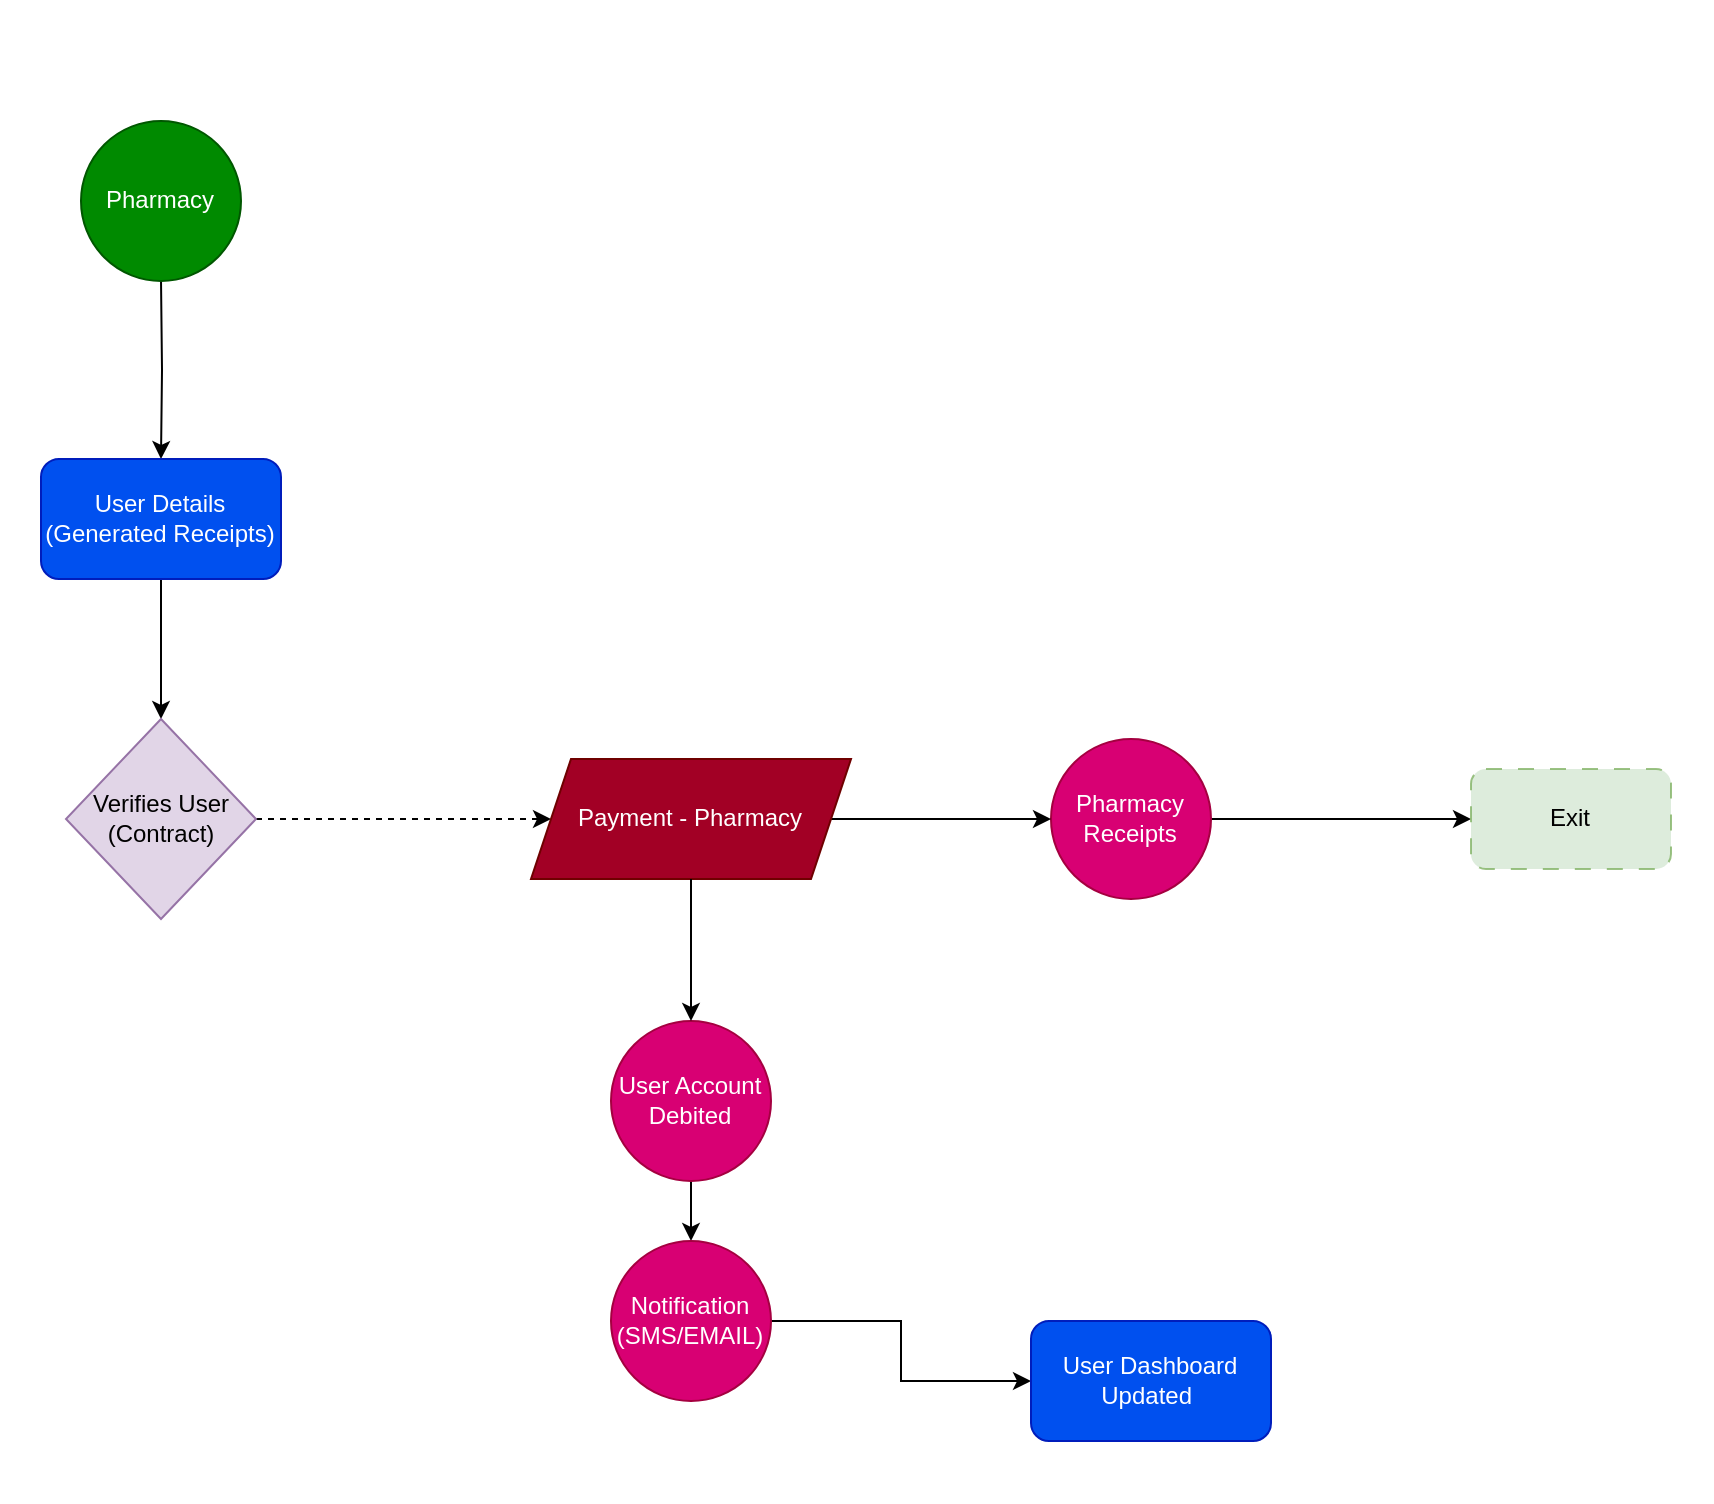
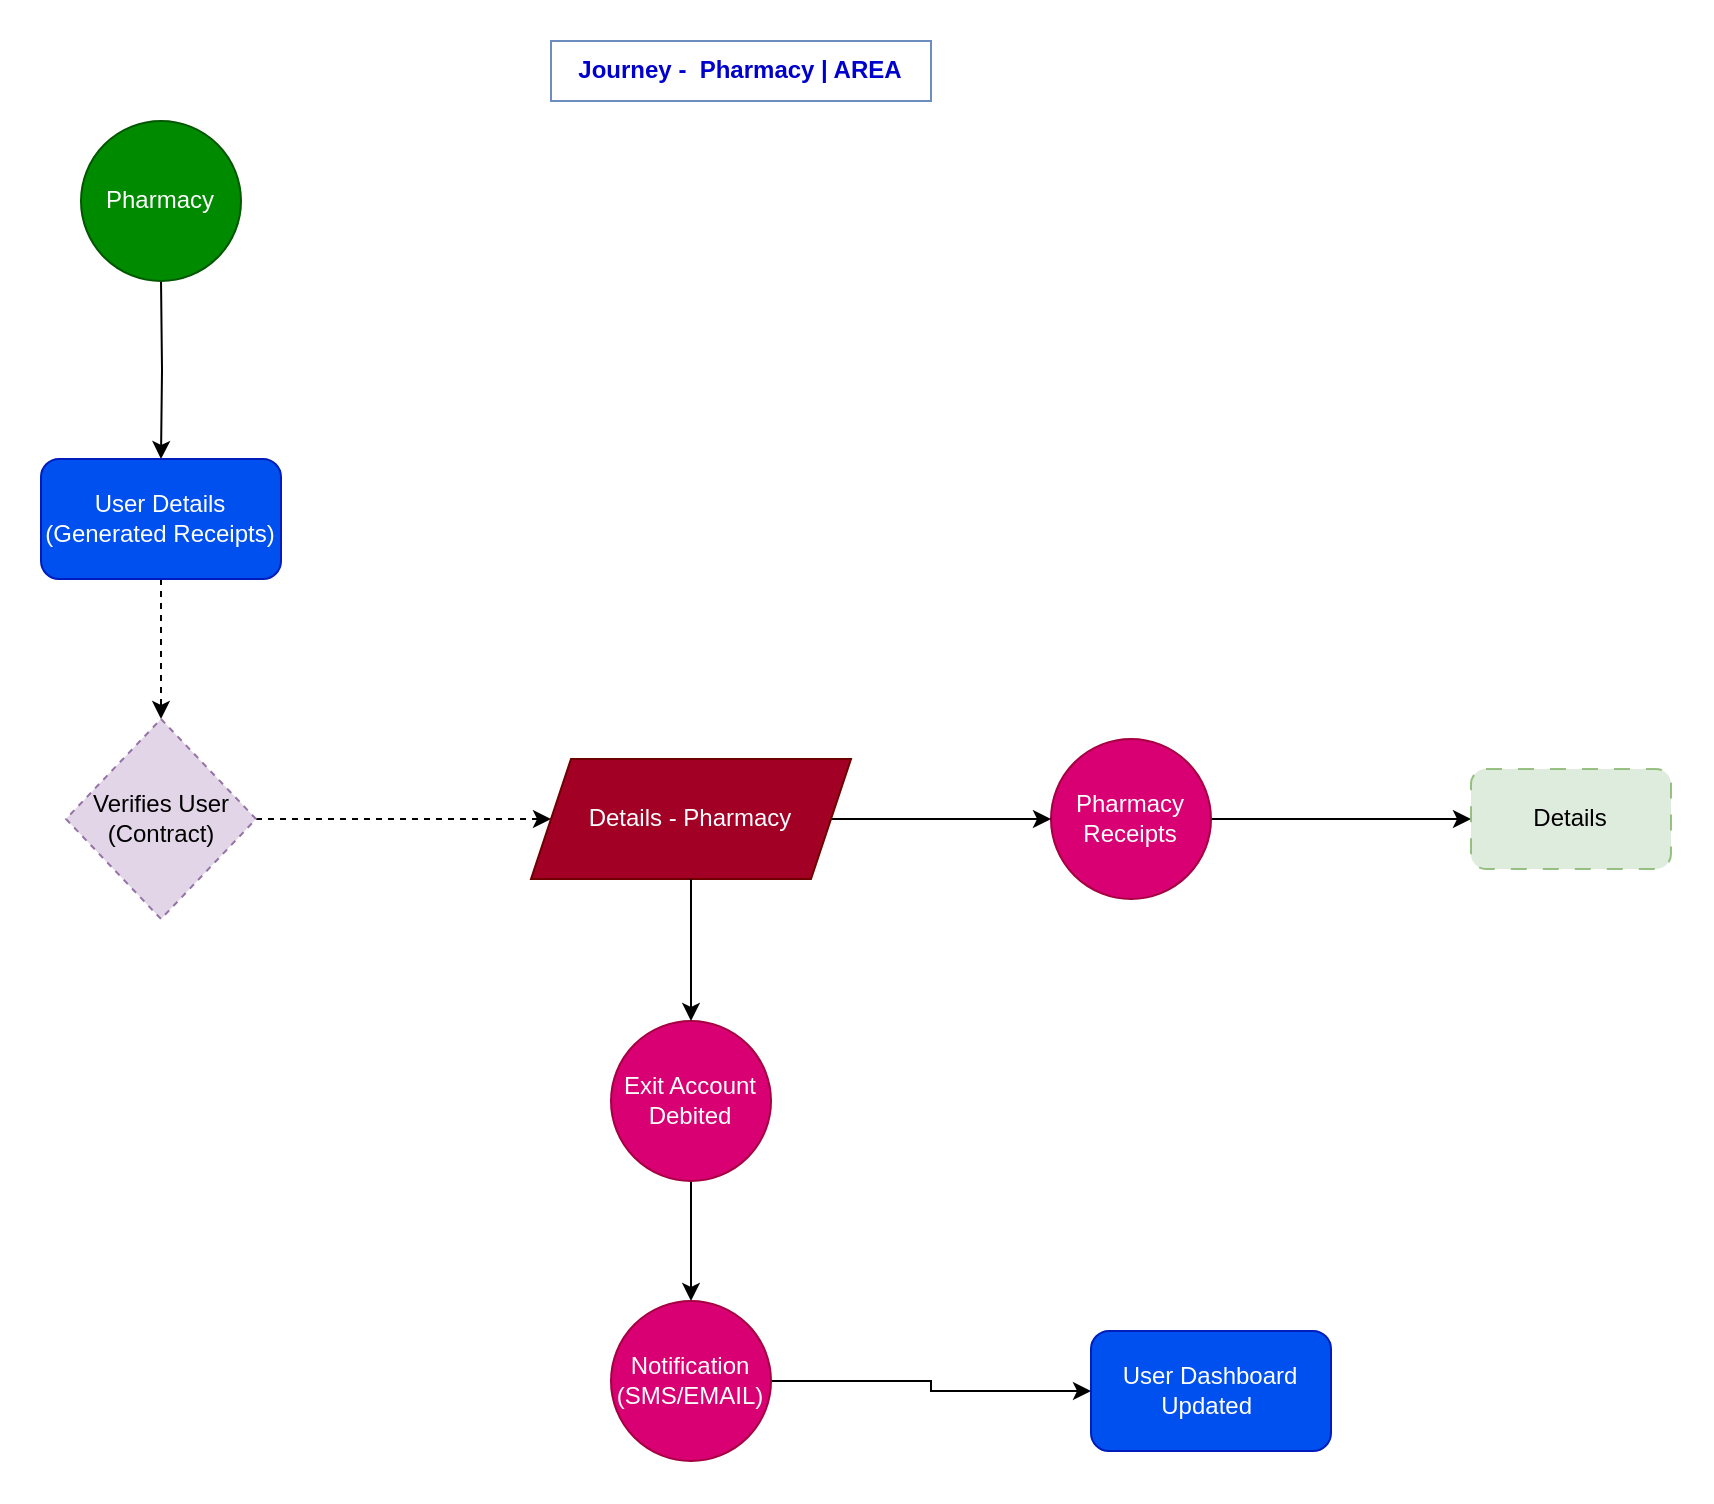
node "Journey - Pharmacy | AREA": added
edge "User Details (Generated Receipts)" -> "Verifies User (Contract)": style solid -> dashed
node "Verifies User (Contract)": style solid -> dashed
node "Payment - Pharmacy": label "Payment - Pharmacy" -> "Details - Pharmacy"
node "Exit": label "Exit" -> "Details"
node "User Account Debited": label "User Account Debited" -> "Exit Account Debited"
node "Notification (SMS/EMAIL)": moved (691, 1321) -> (691, 1381)
node "User Dashboard Updated": moved (1151, 1381) -> (1211, 1391)
